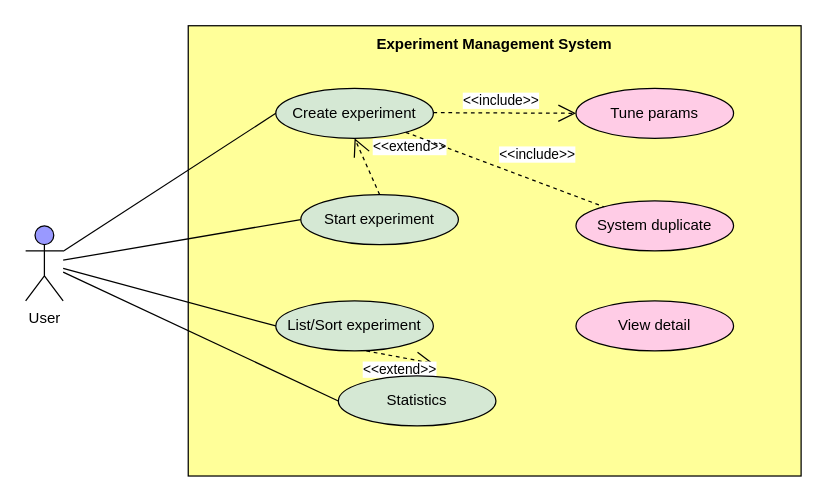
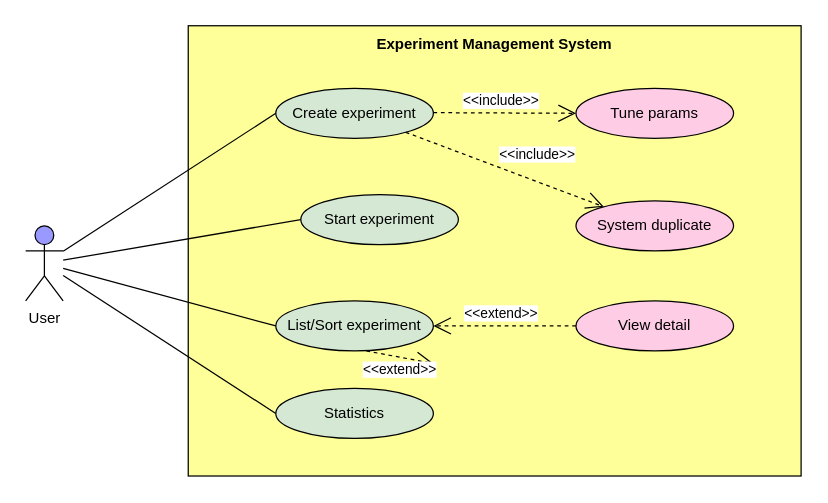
edge "Start experiment" -> "Create experiment": removed, label "<<extend>>"
edge "Create experiment" -- "System duplicate": arrowhead none -> open
edge "View detail" -> "List/Sort experiment": added, label "<<extend>>"
node "Statistics": moved (417, 401) -> (354, 413)
